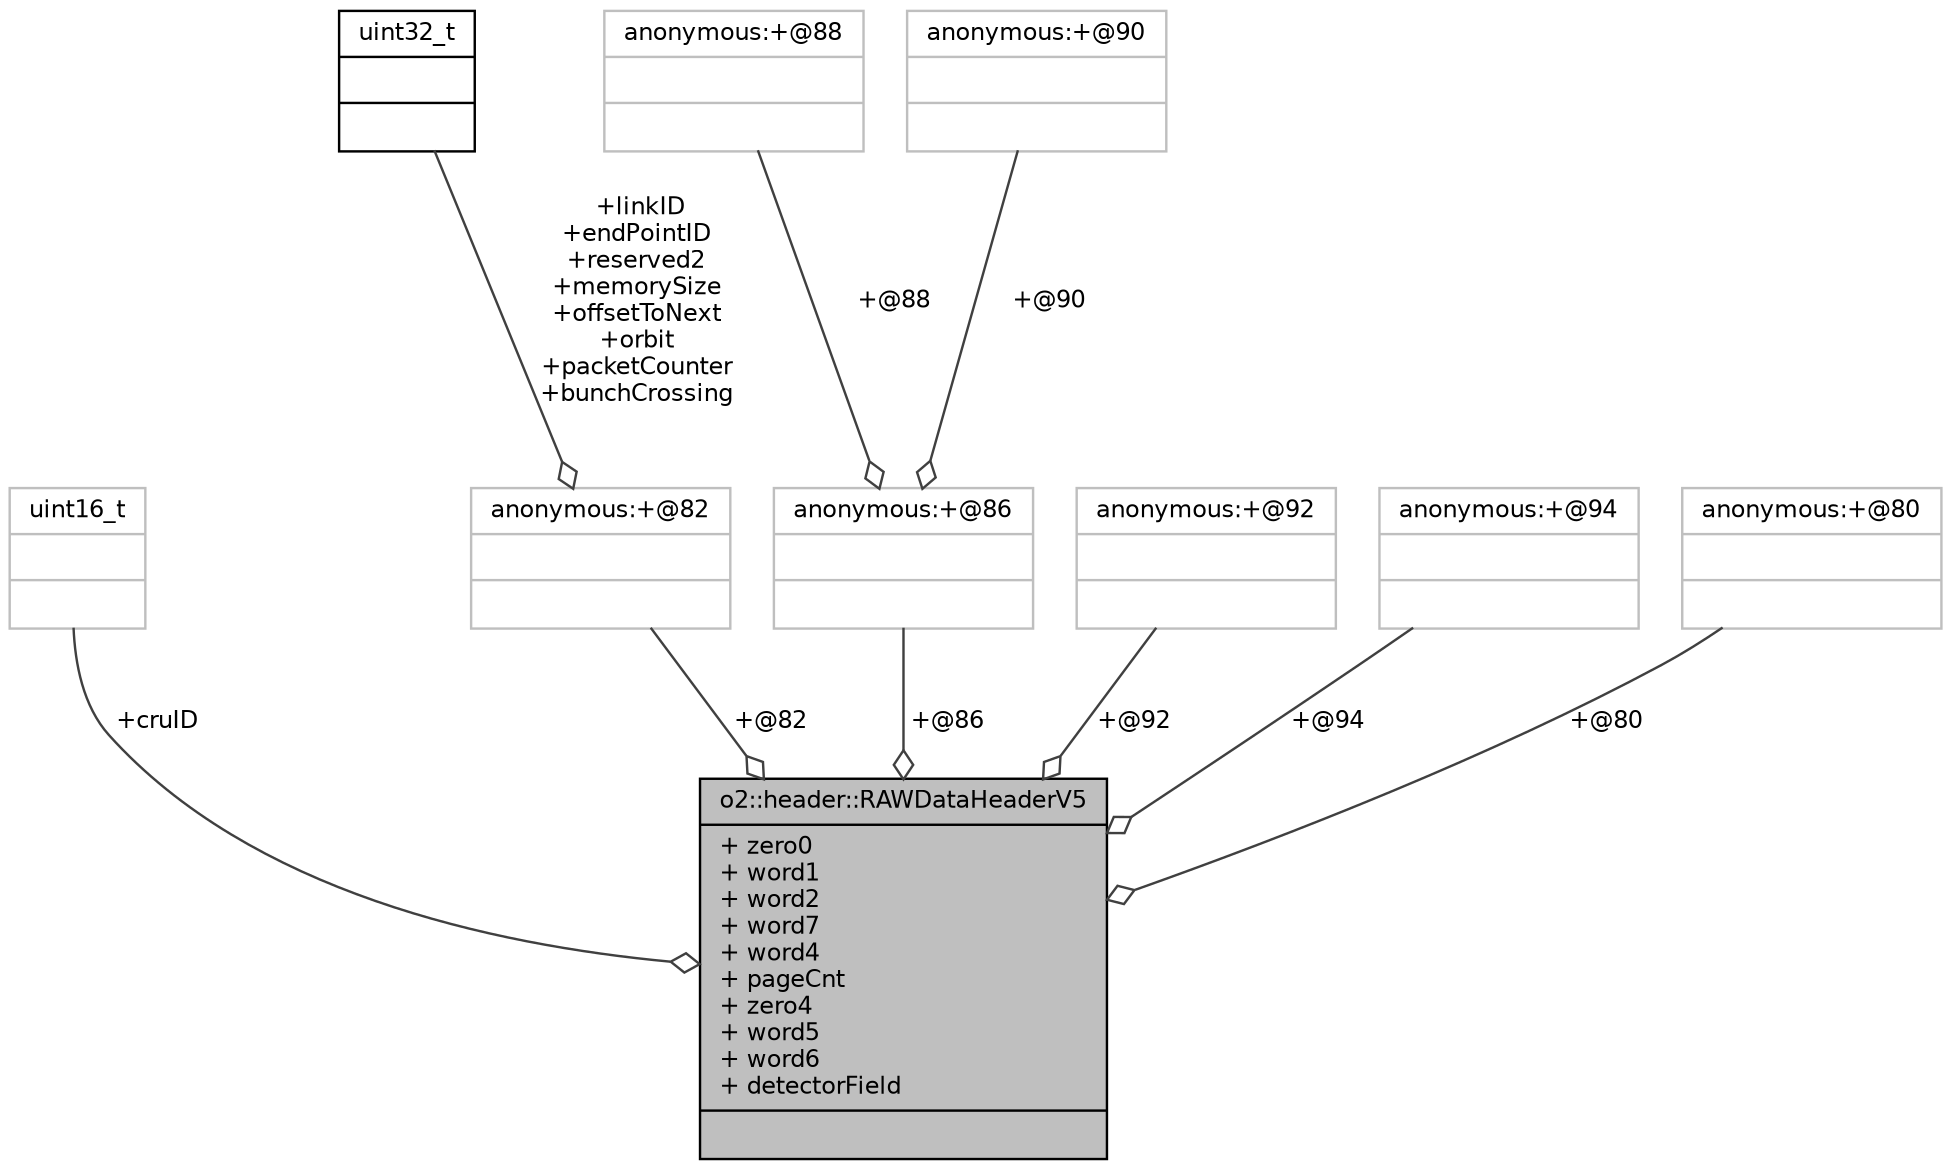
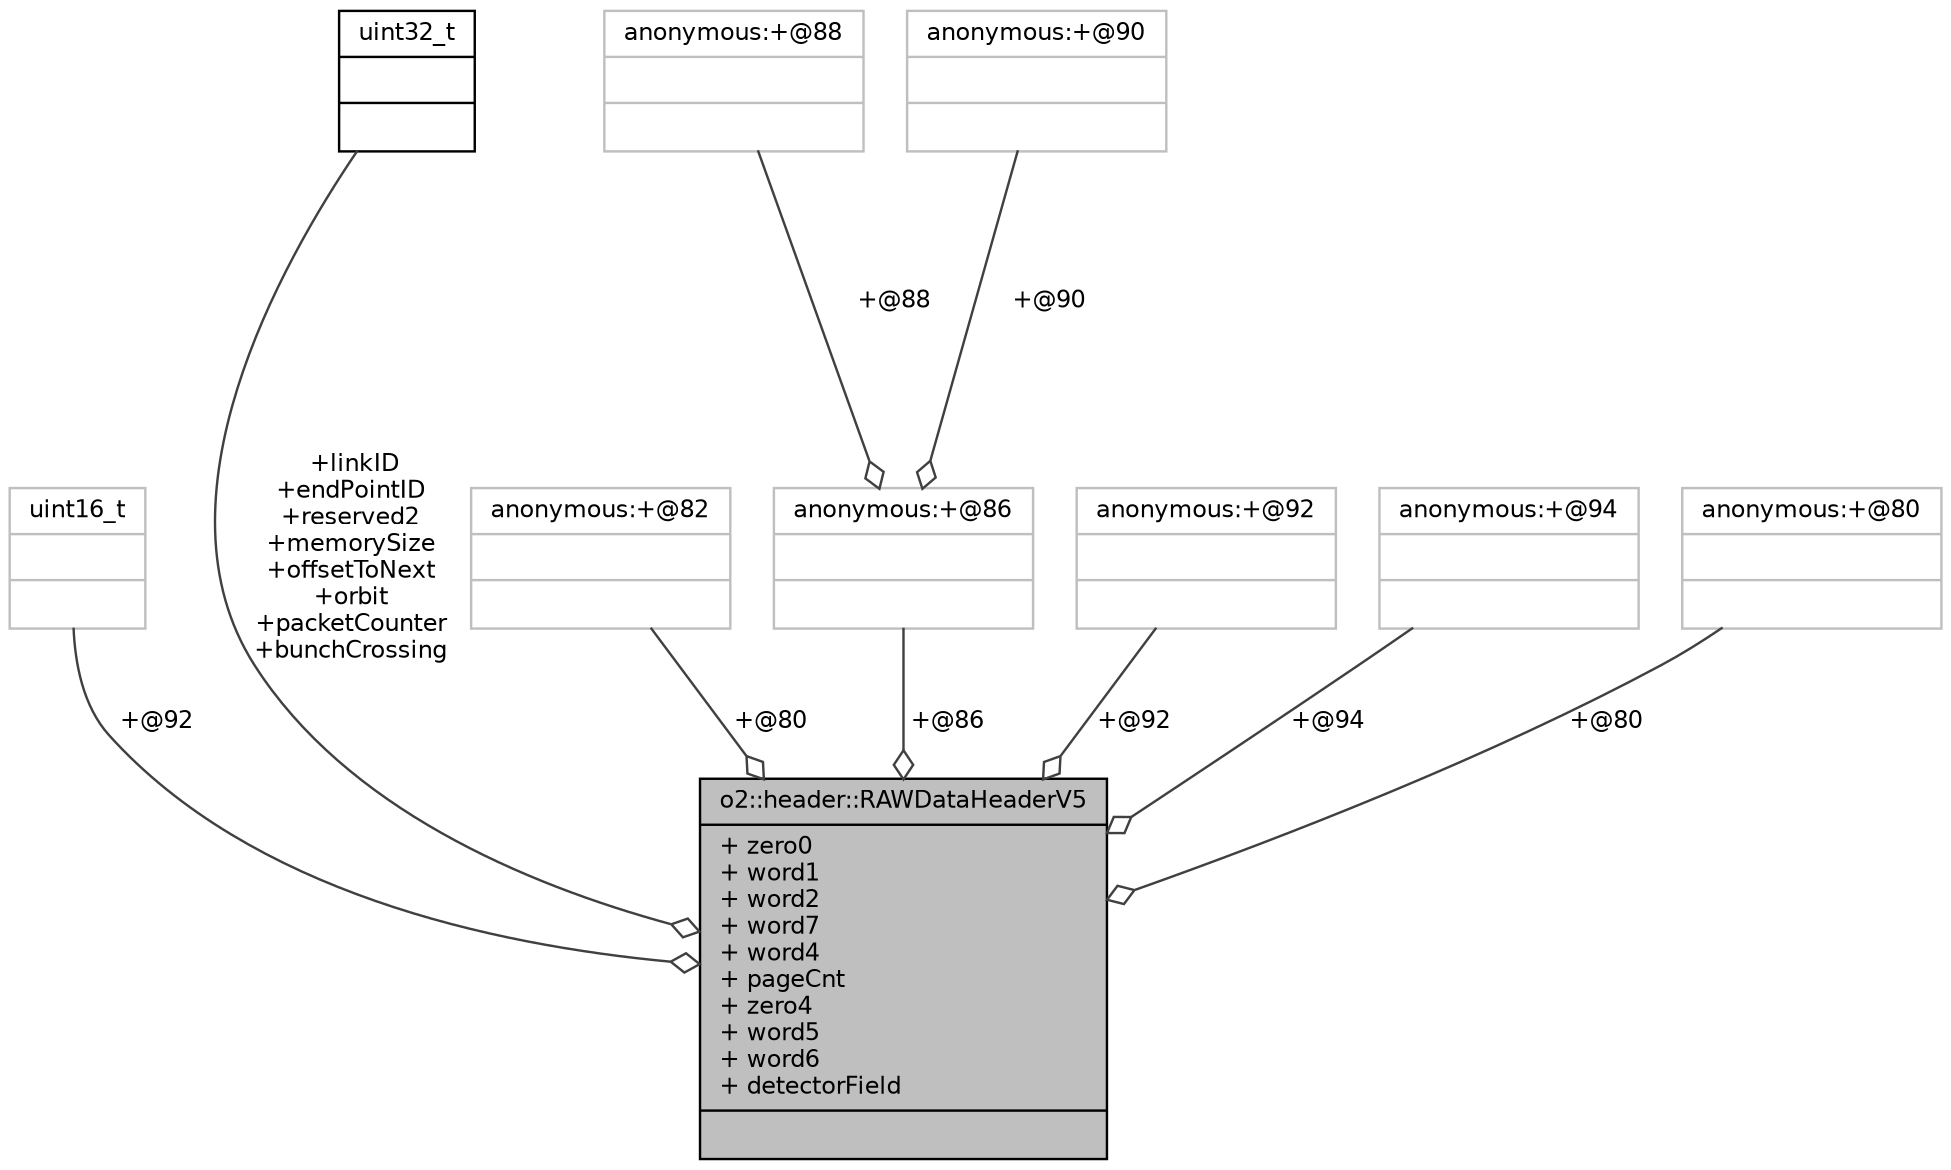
edge "uint32_t" -> "anonymous:+@82": now "uint32_t" -> "o2::header::RAWDataHeaderV5"
edge "uint16_t" -> "o2::header::RAWDataHeaderV5": label " +cruID" -> " +@92"
edge "anonymous:+@82" -> "o2::header::RAWDataHeaderV5": label " +@82" -> " +@80"
